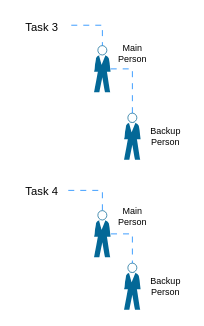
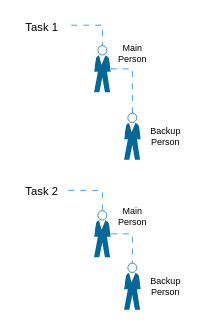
node "Task 3": label "Task 3" -> "Task 1"
node "Task 4": label "Task 4" -> "Task 2"
